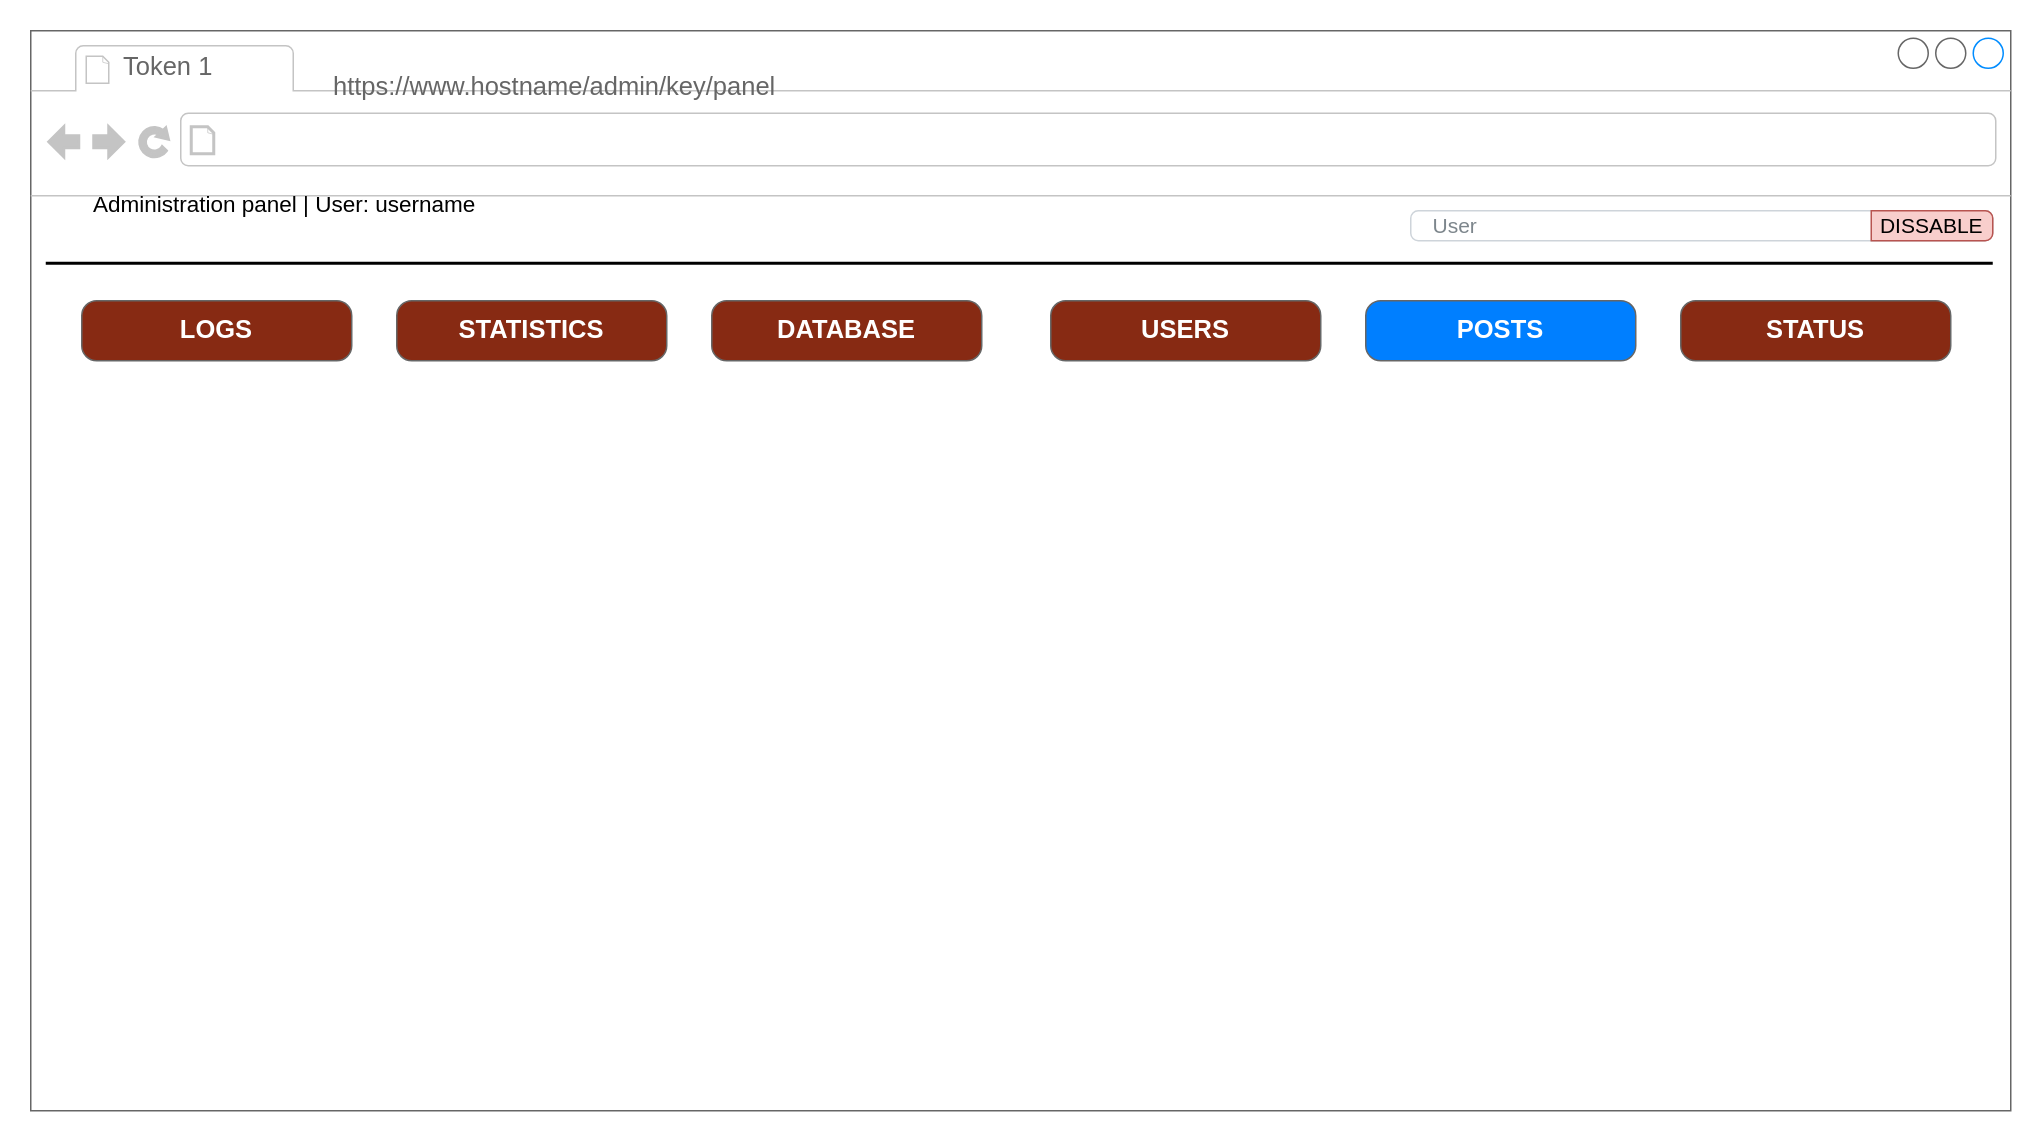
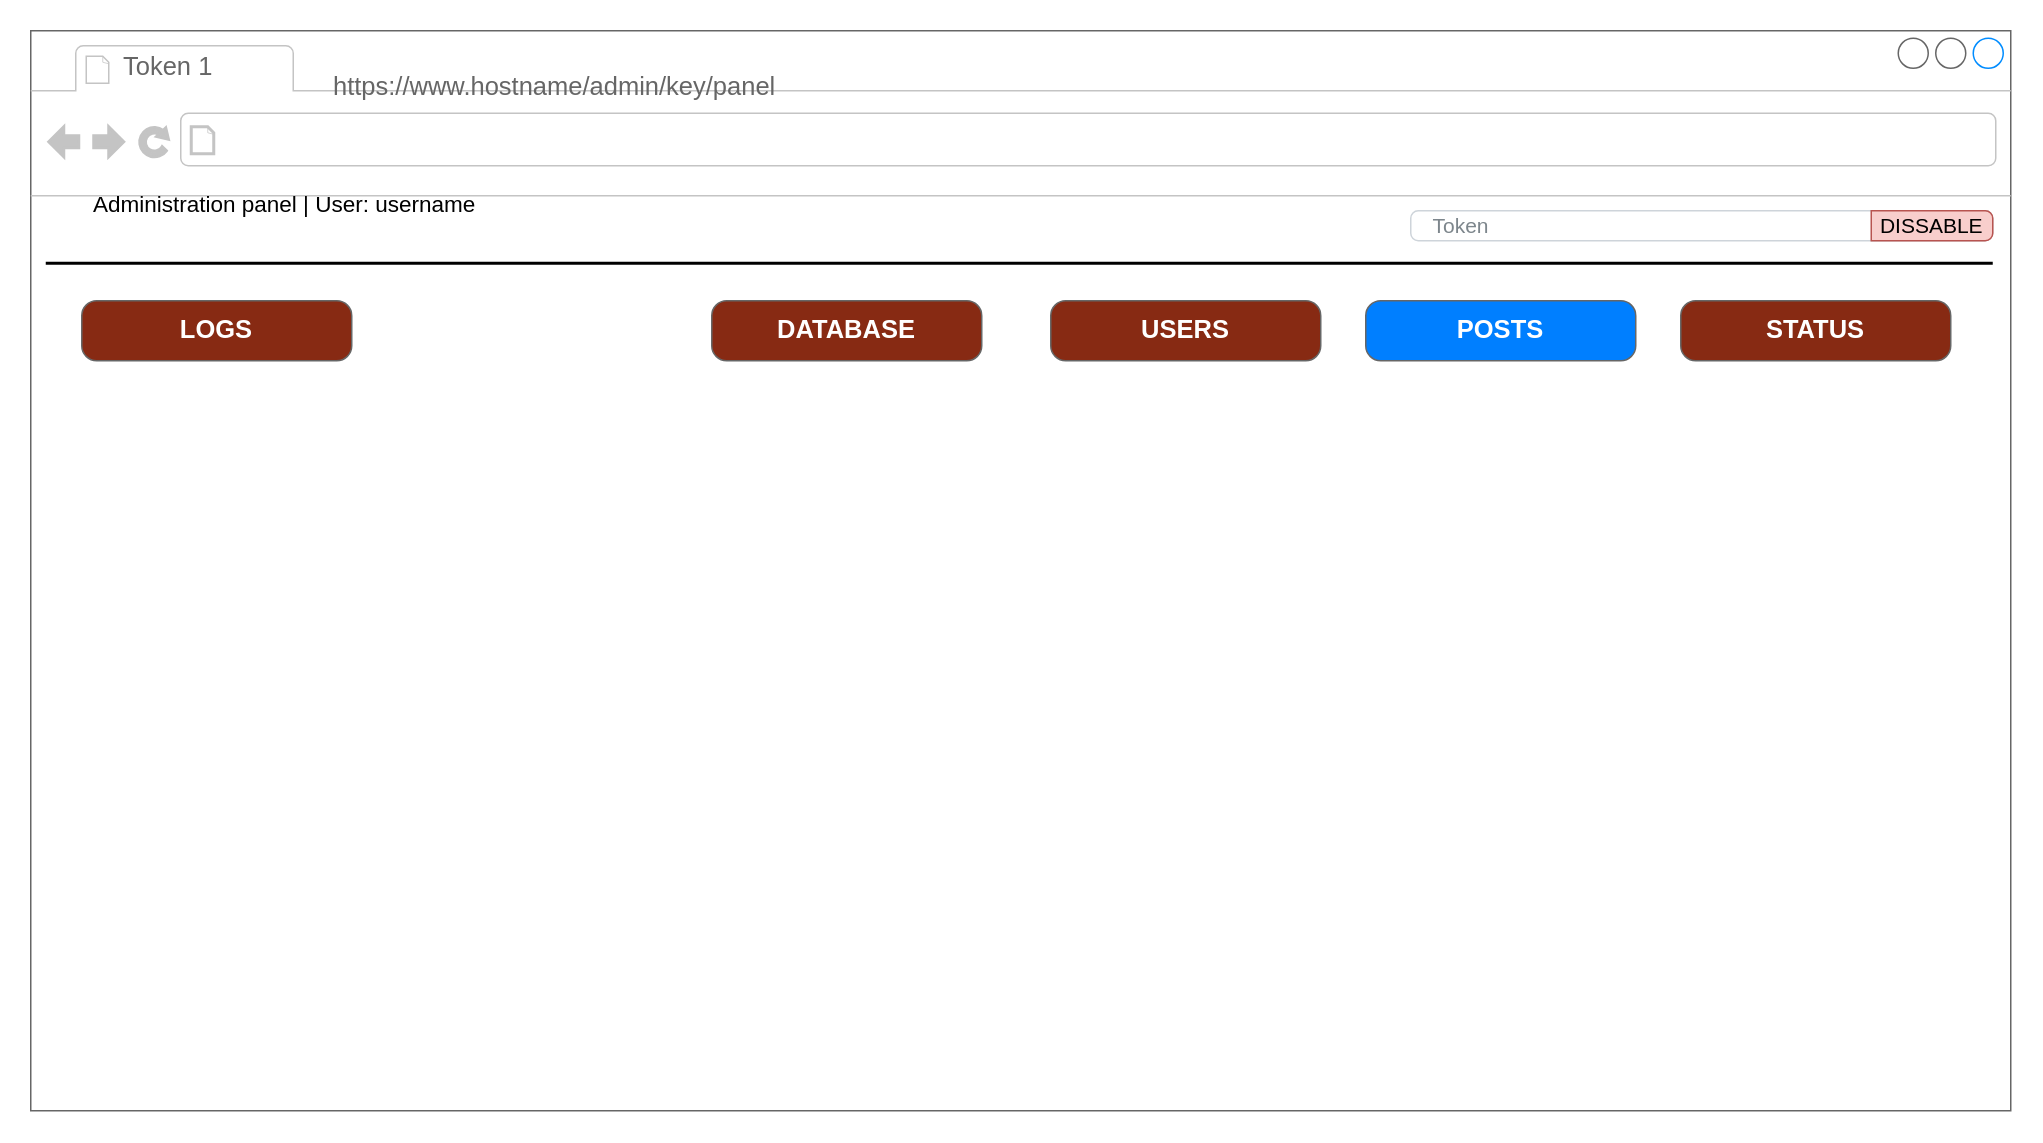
node "User": label "User" -> "Token"
node "STATISTICS": removed
